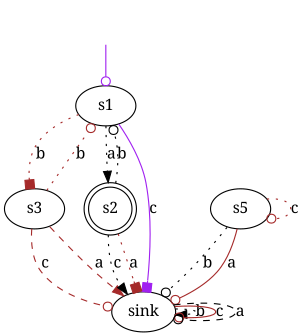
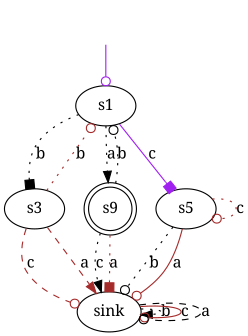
edge "s1" -> "s3": color brown -> black
edge "s1" -> "sink": now "s1" -> "s5"
node "s2": label "s2" -> "s9"
